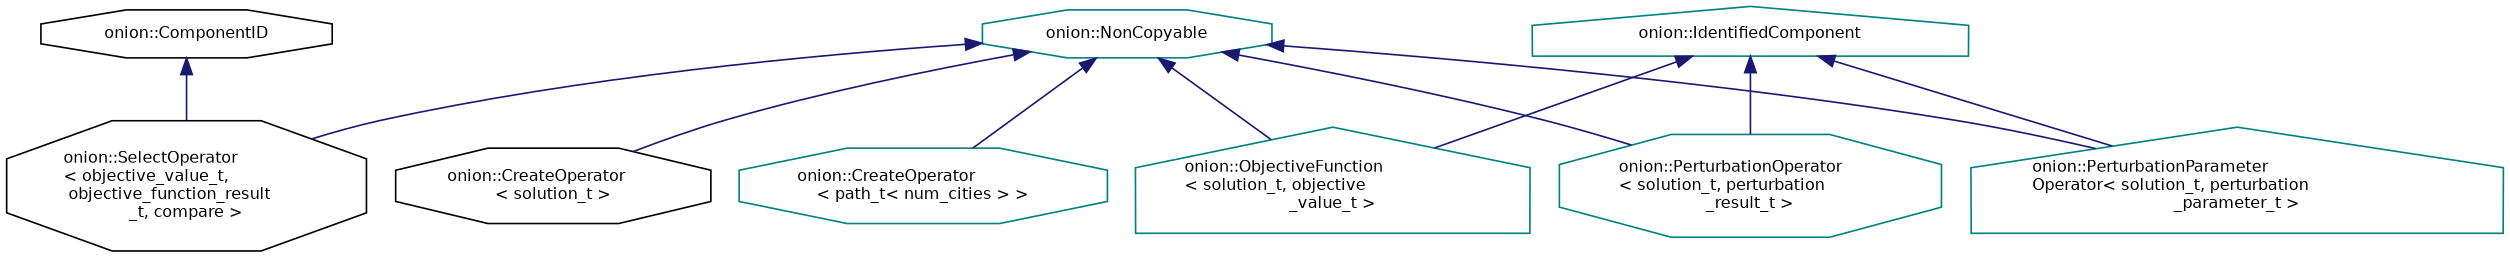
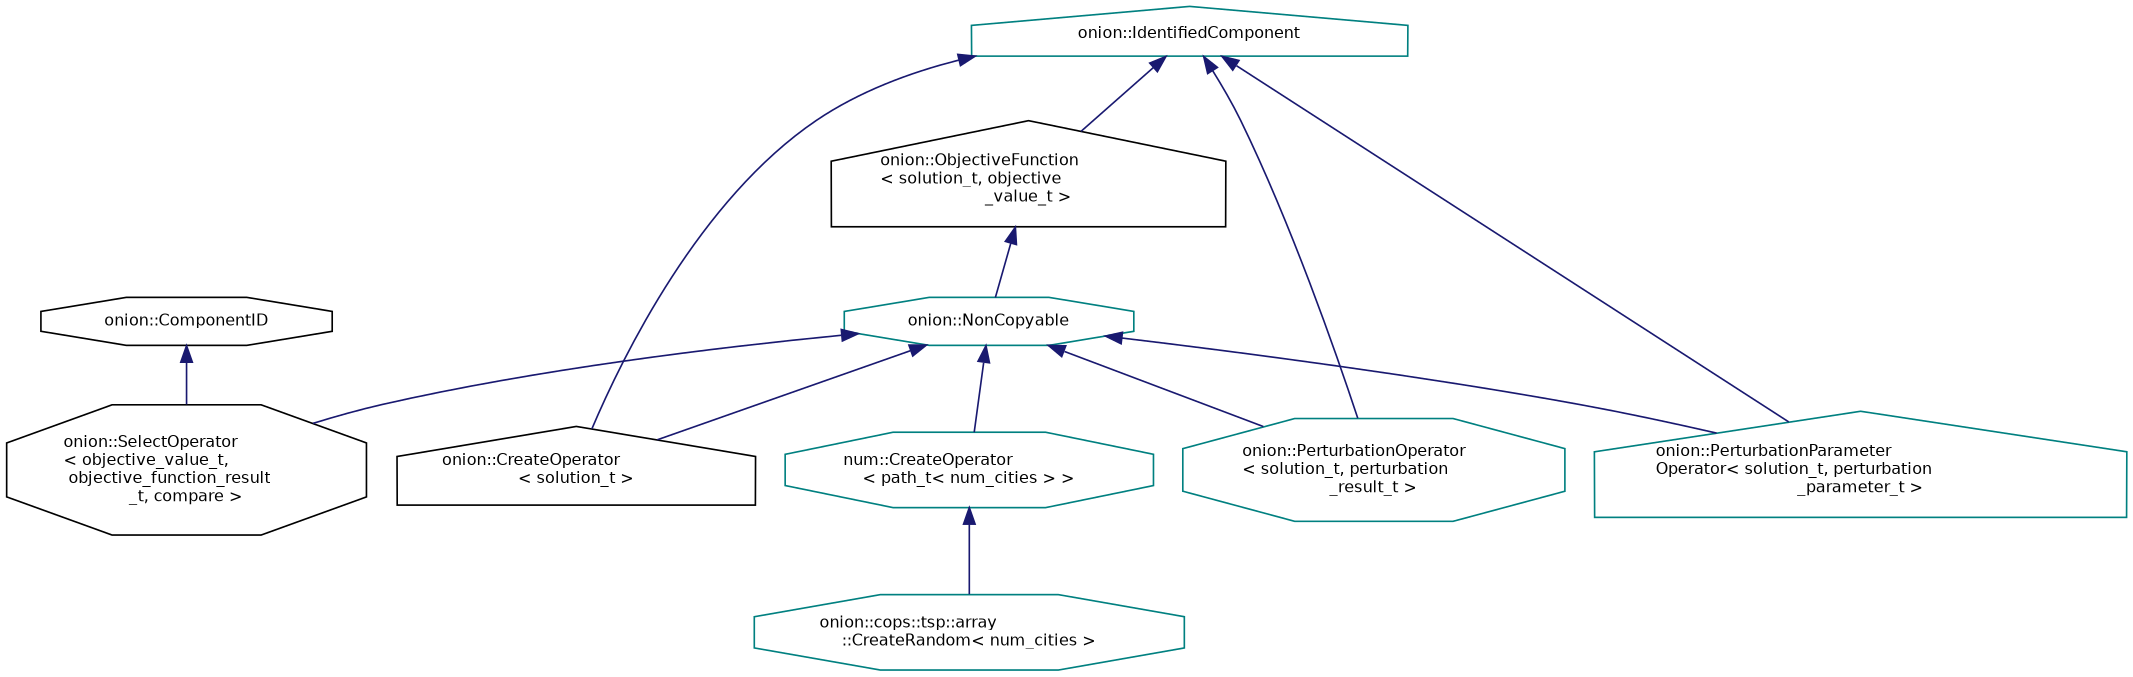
edge "onion::ObjectiveFunction < solution_t, objective _value_t >" -> "onion::NonCopyable": reversed
node "onion::CreateOperator < solution_t >": shape octagon -> house
node "onion::CreateOperator < path_t< num_cities > >": label "onion::CreateOperator < path_t< num_cities > >" -> "num::CreateOperator < path_t< num_cities > >"
node "onion::ObjectiveFunction < solution_t, objective _value_t >": color teal -> black
edge "onion::CreateOperator < solution_t >" -> "onion::IdentifiedComponent": added
node "onion::cops::tsp::array ::CreateRandom< num_cities >": added
